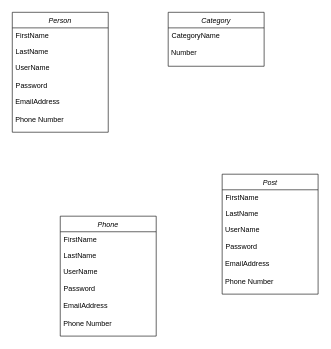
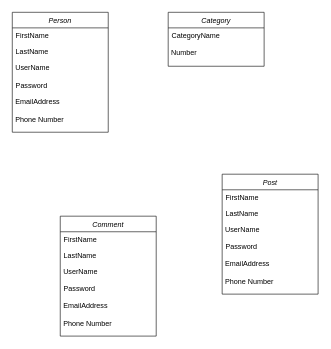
node "Phone": label "Phone" -> "Comment"
